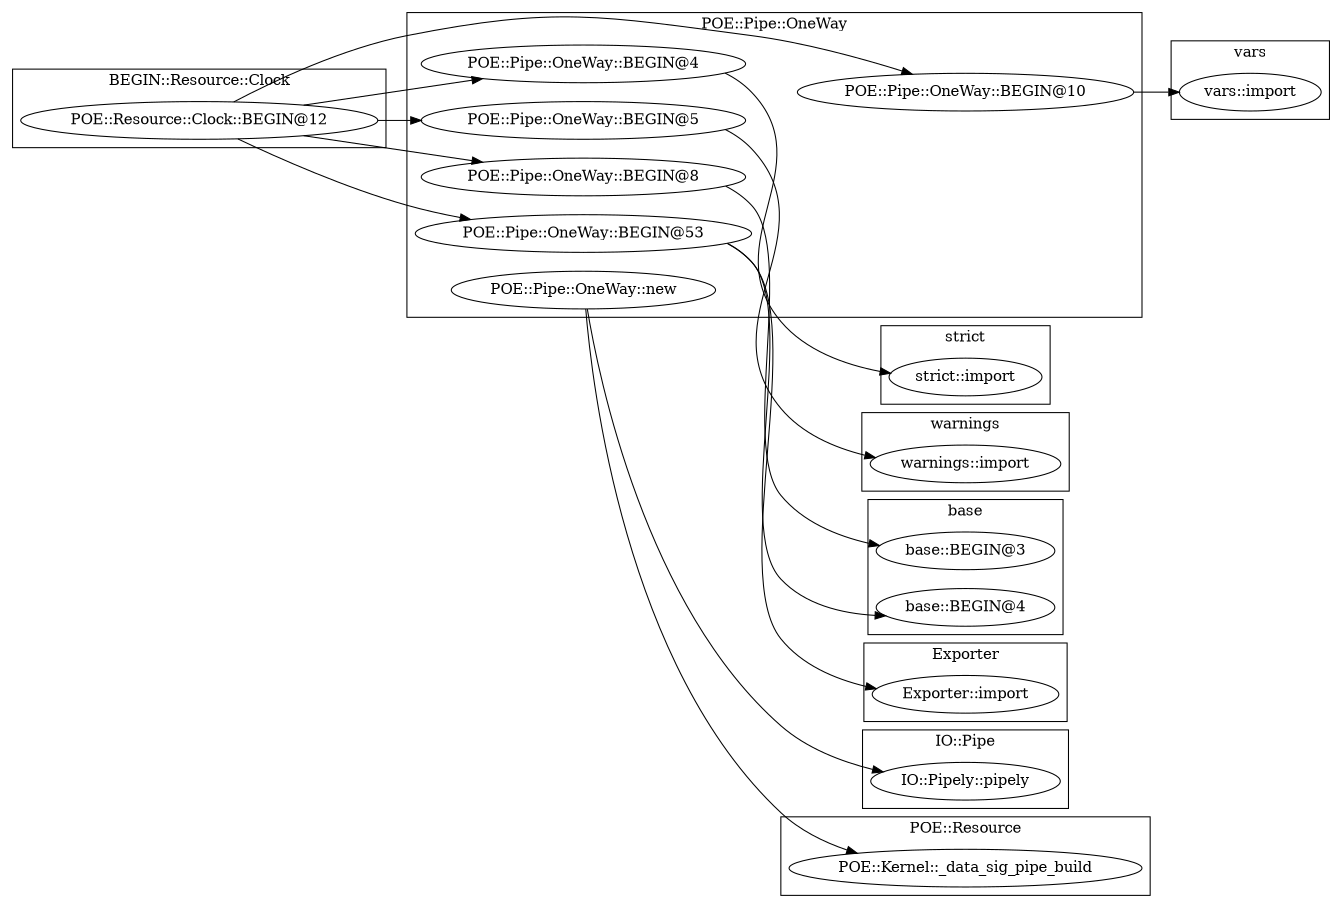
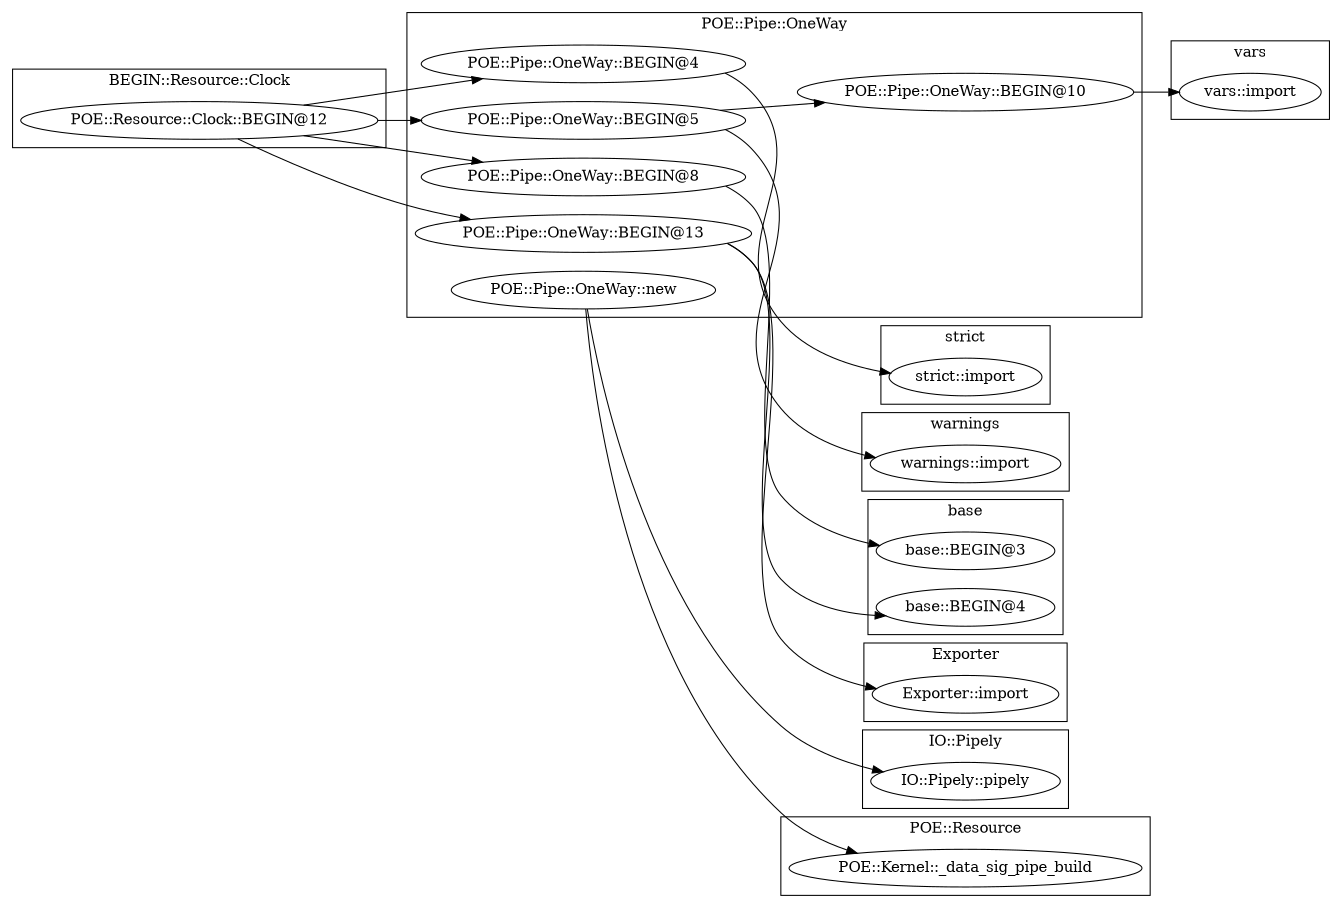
edge "POE::Resource::Clock::BEGIN@12" -> "POE::Pipe::OneWay::BEGIN@10": now "POE::Pipe::OneWay::BEGIN@5" -> "POE::Pipe::OneWay::BEGIN@10"
node "POE::Pipe::OneWay::BEGIN@53": label "POE::Pipe::OneWay::BEGIN@53" -> "POE::Pipe::OneWay::BEGIN@13"
cluster "IO::Pipe": label "IO::Pipe" -> "IO::Pipely"
